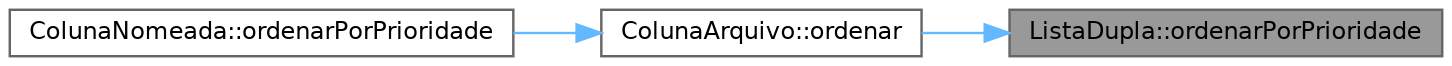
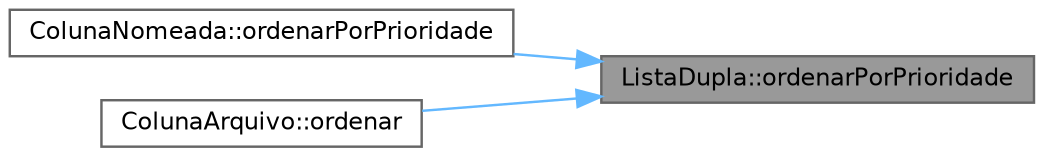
edge "ColunaNomeada::ordenarPorPrioridade" -> "ColunaArquivo::ordenar": now "ColunaNomeada::ordenarPorPrioridade" -> "ListaDupla::ordenarPorPrioridade"
